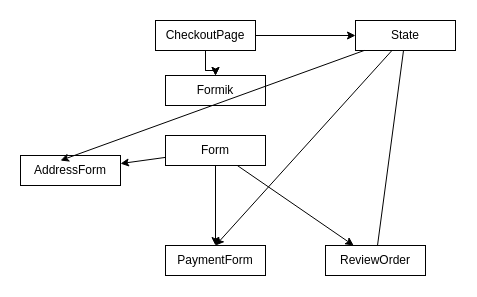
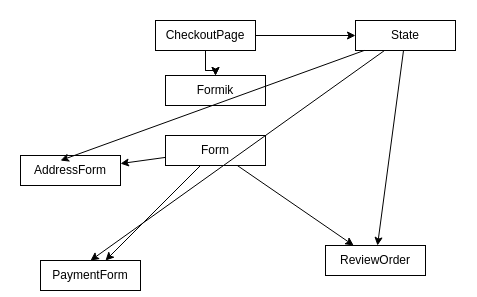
edge "State" -- "ReviewOrder": arrowhead none -> classic
node "PaymentForm": moved (216, 261) -> (91, 276)
